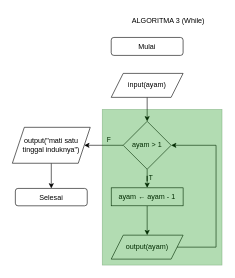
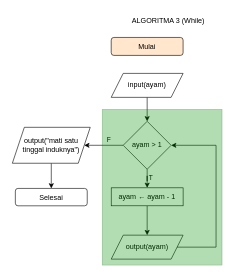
node "Mulai": fillcolor #ffffff -> #ffe6cc
